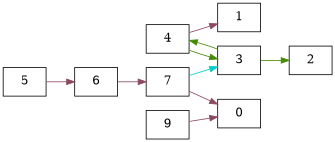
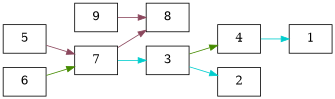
edge "4" -> "1": color palevioletred4 -> cyan3
edge "4" -> "3": removed
edge "3" -> "2": color chartreuse4 -> cyan3
edge "5" -> "6": now "5" -> "7"
edge "6" -> "7": color palevioletred4 -> chartreuse4
node "0": label "0" -> "8"
